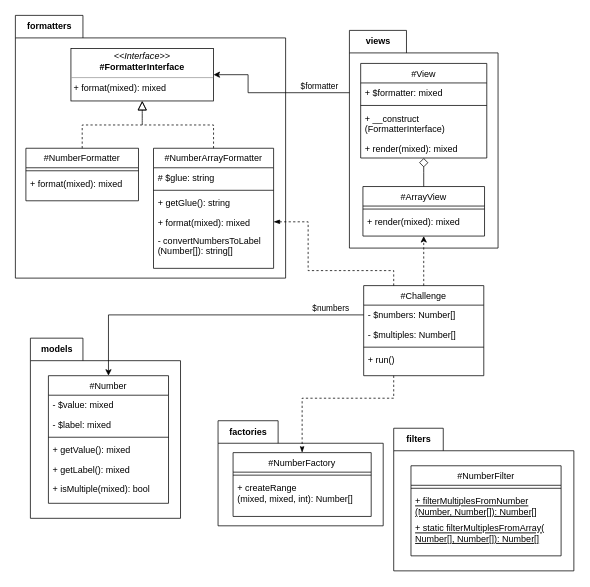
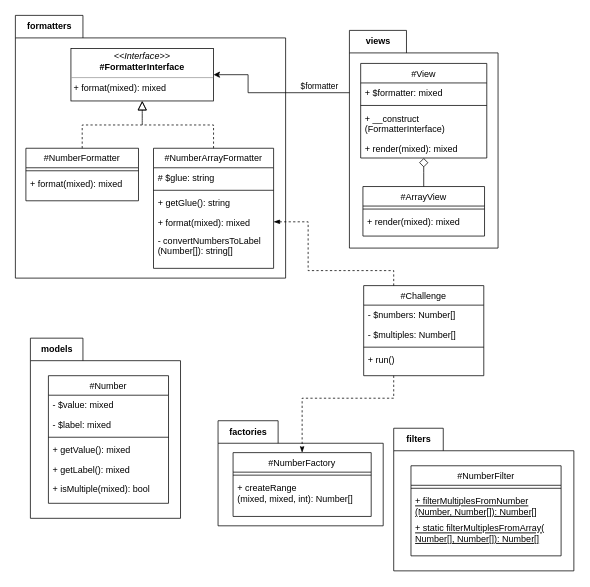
edge "#Challenge" -> "#ArrayView": removed
edge "- $numbers: Number[]" -> "#Number": removed, label "$numbers"
